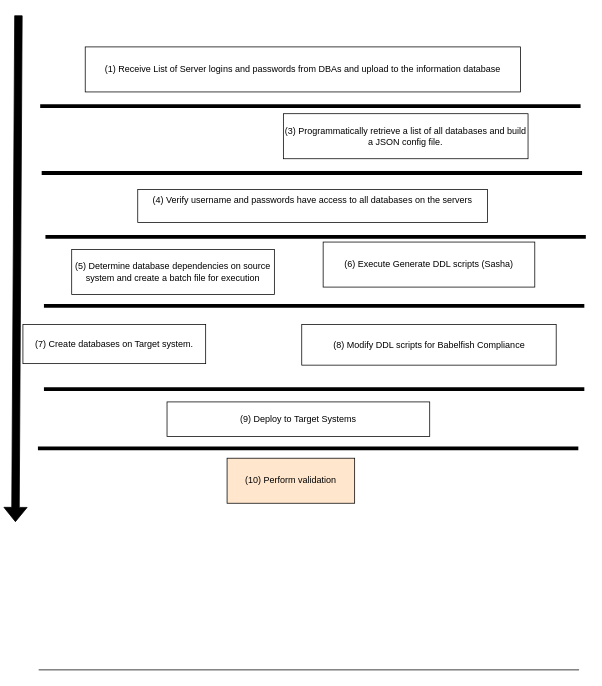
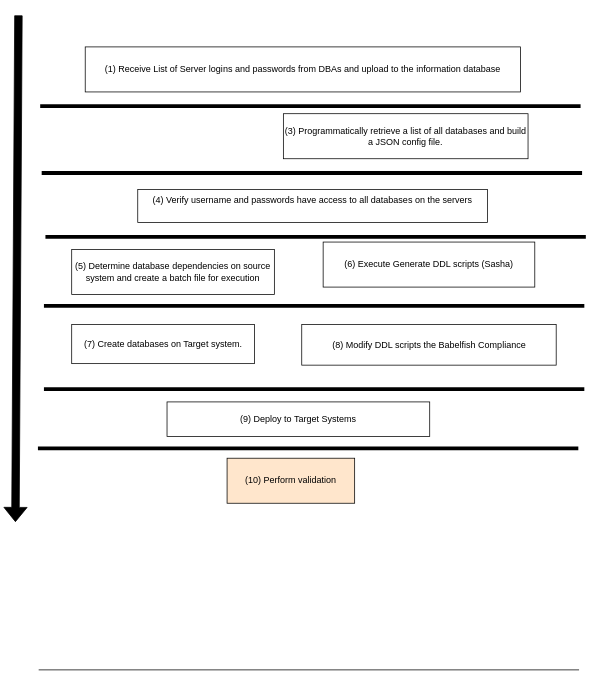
node "(7) Create databases on Target system.": moved (114, 344) -> (163, 344)
node "(8) Modify DDL scripts for Babelfish Compliance": label "(8) Modify DDL scripts for Babelfish Compliance" -> "(8) Modify DDL scripts the Babelfish Compliance"
